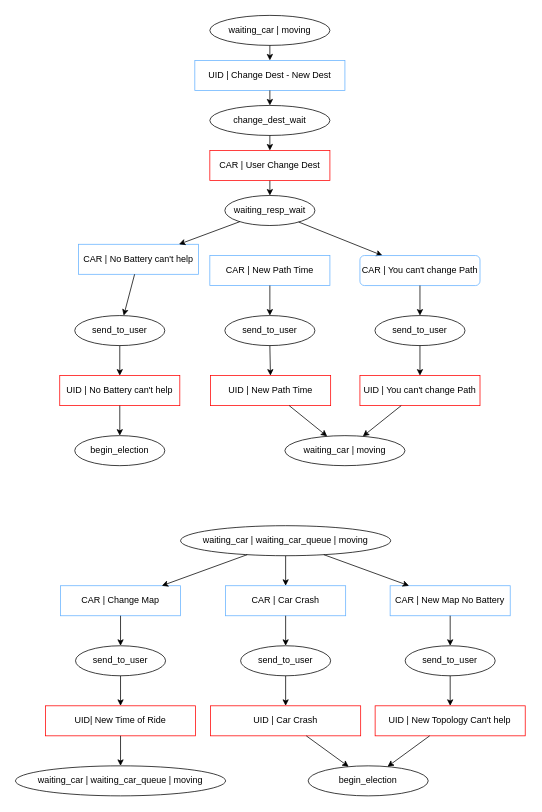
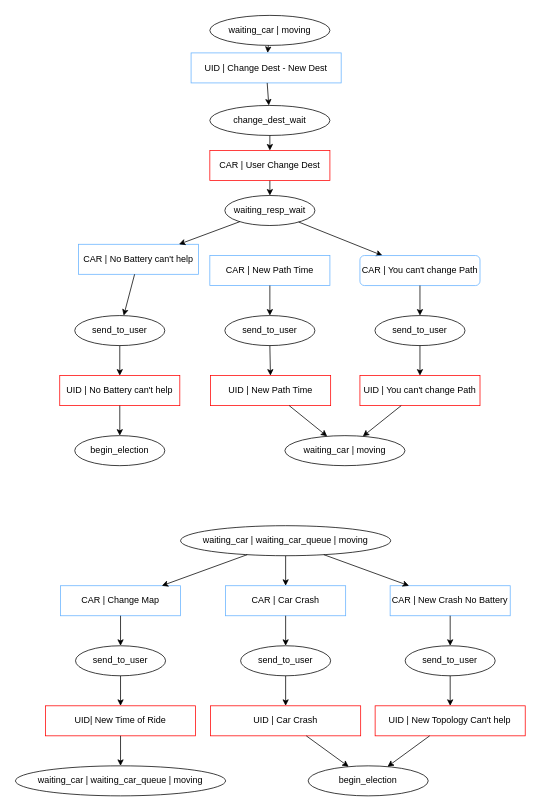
node "UID | Change Dest - New Dest": moved (270, 75) -> (266, 68)
node "CAR | New Map No Battery": label "CAR | New Map No Battery" -> "CAR | New Crash No Battery"
